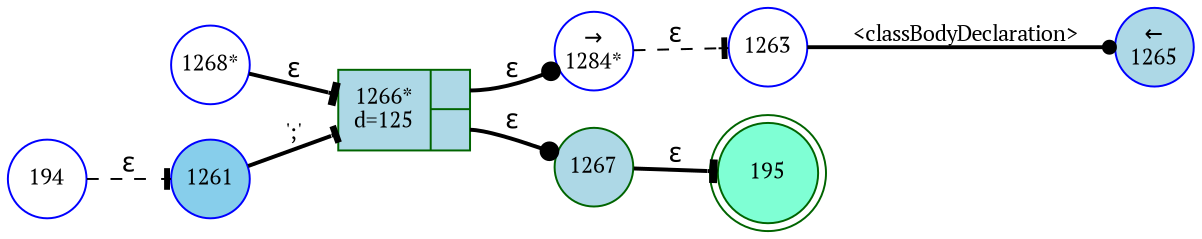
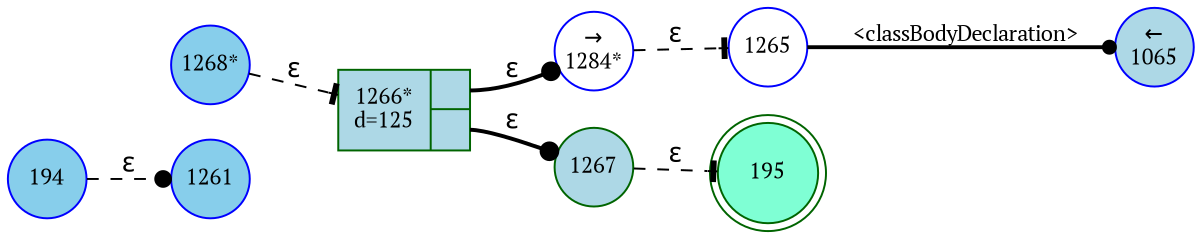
node "1263": label "1263" -> "1265"
node "← 1265": label "← 1265" -> "← 1065"
node "1268*": fillcolor white -> skyblue
edge "1268*" -> "1266*": style bold -> dashed
edge "1261" -> "1266*": removed, label "';'"
edge "1267" -> "195": style bold -> dashed
node "194": fillcolor white -> skyblue
edge "194" -> "1261": arrowhead tee -> dot
